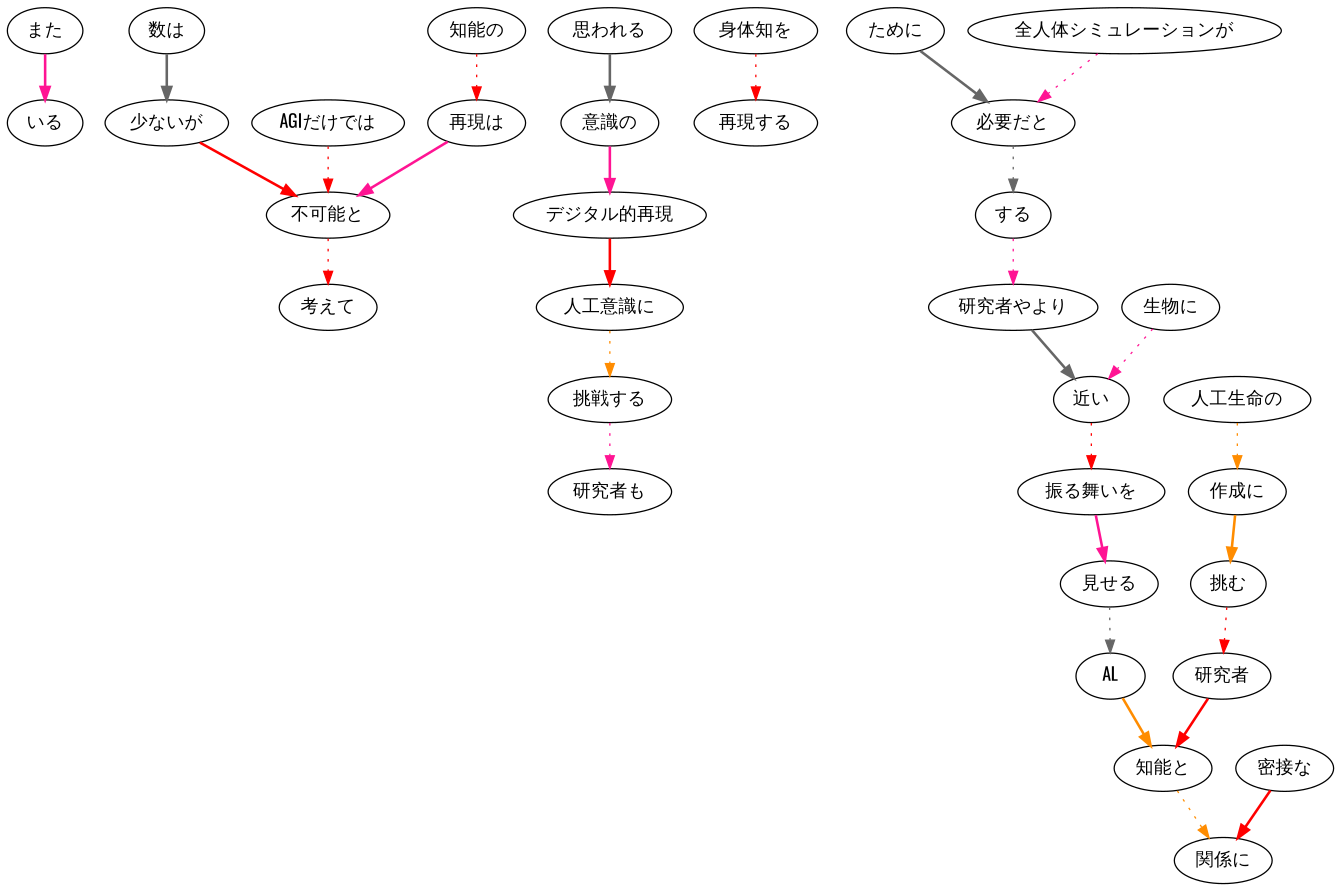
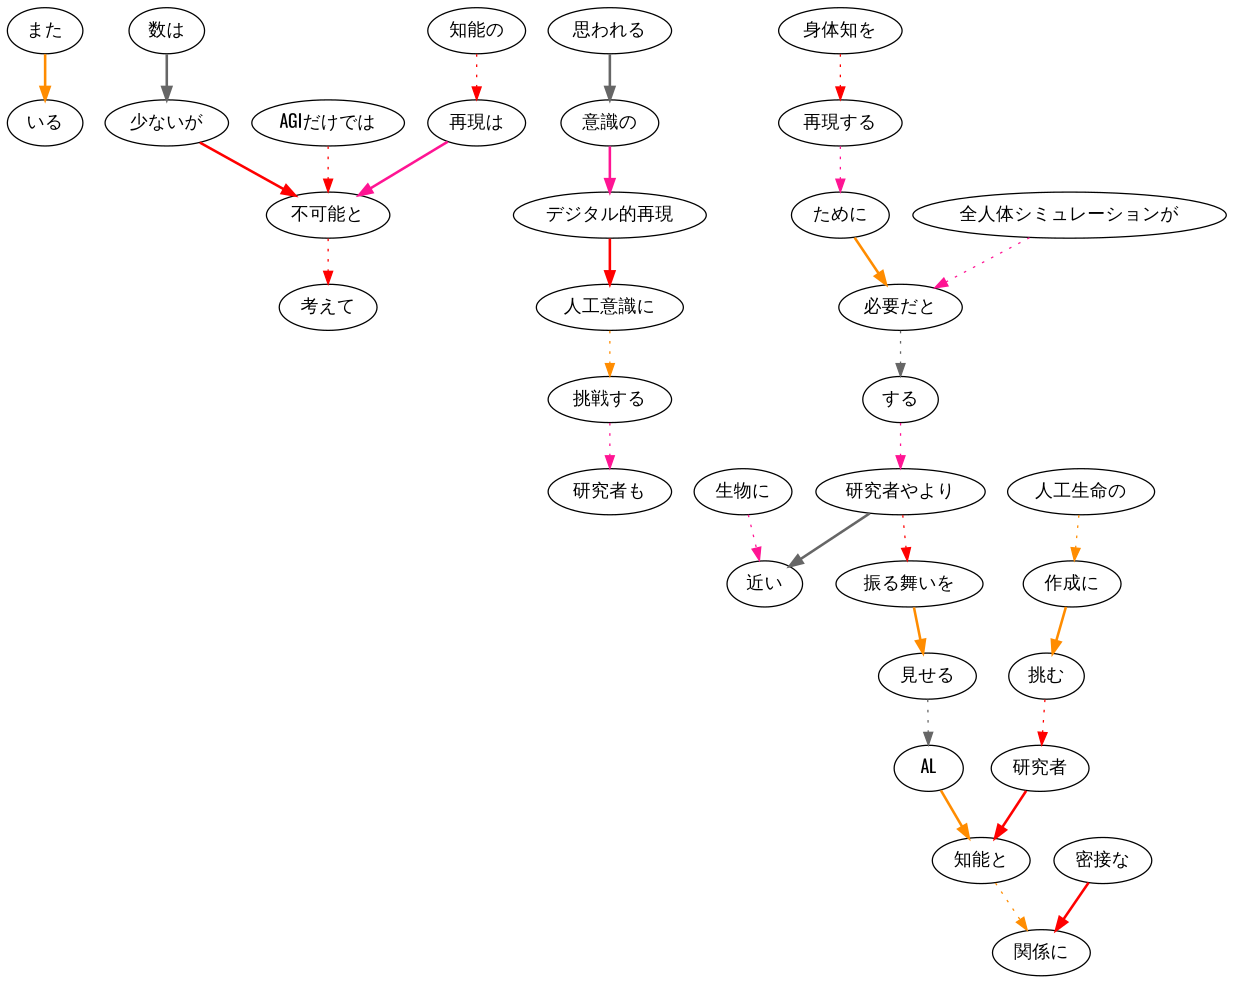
edge "また" -> "いる": color deeppink -> darkorange
edge "ために" -> "必要だと": color gray40 -> darkorange
edge "再現する" -> "ために": added
edge "近い" -> "振る舞いを": now "研究者やより" -> "振る舞いを"
edge "振る舞いを" -> "見せる": color deeppink -> darkorange
